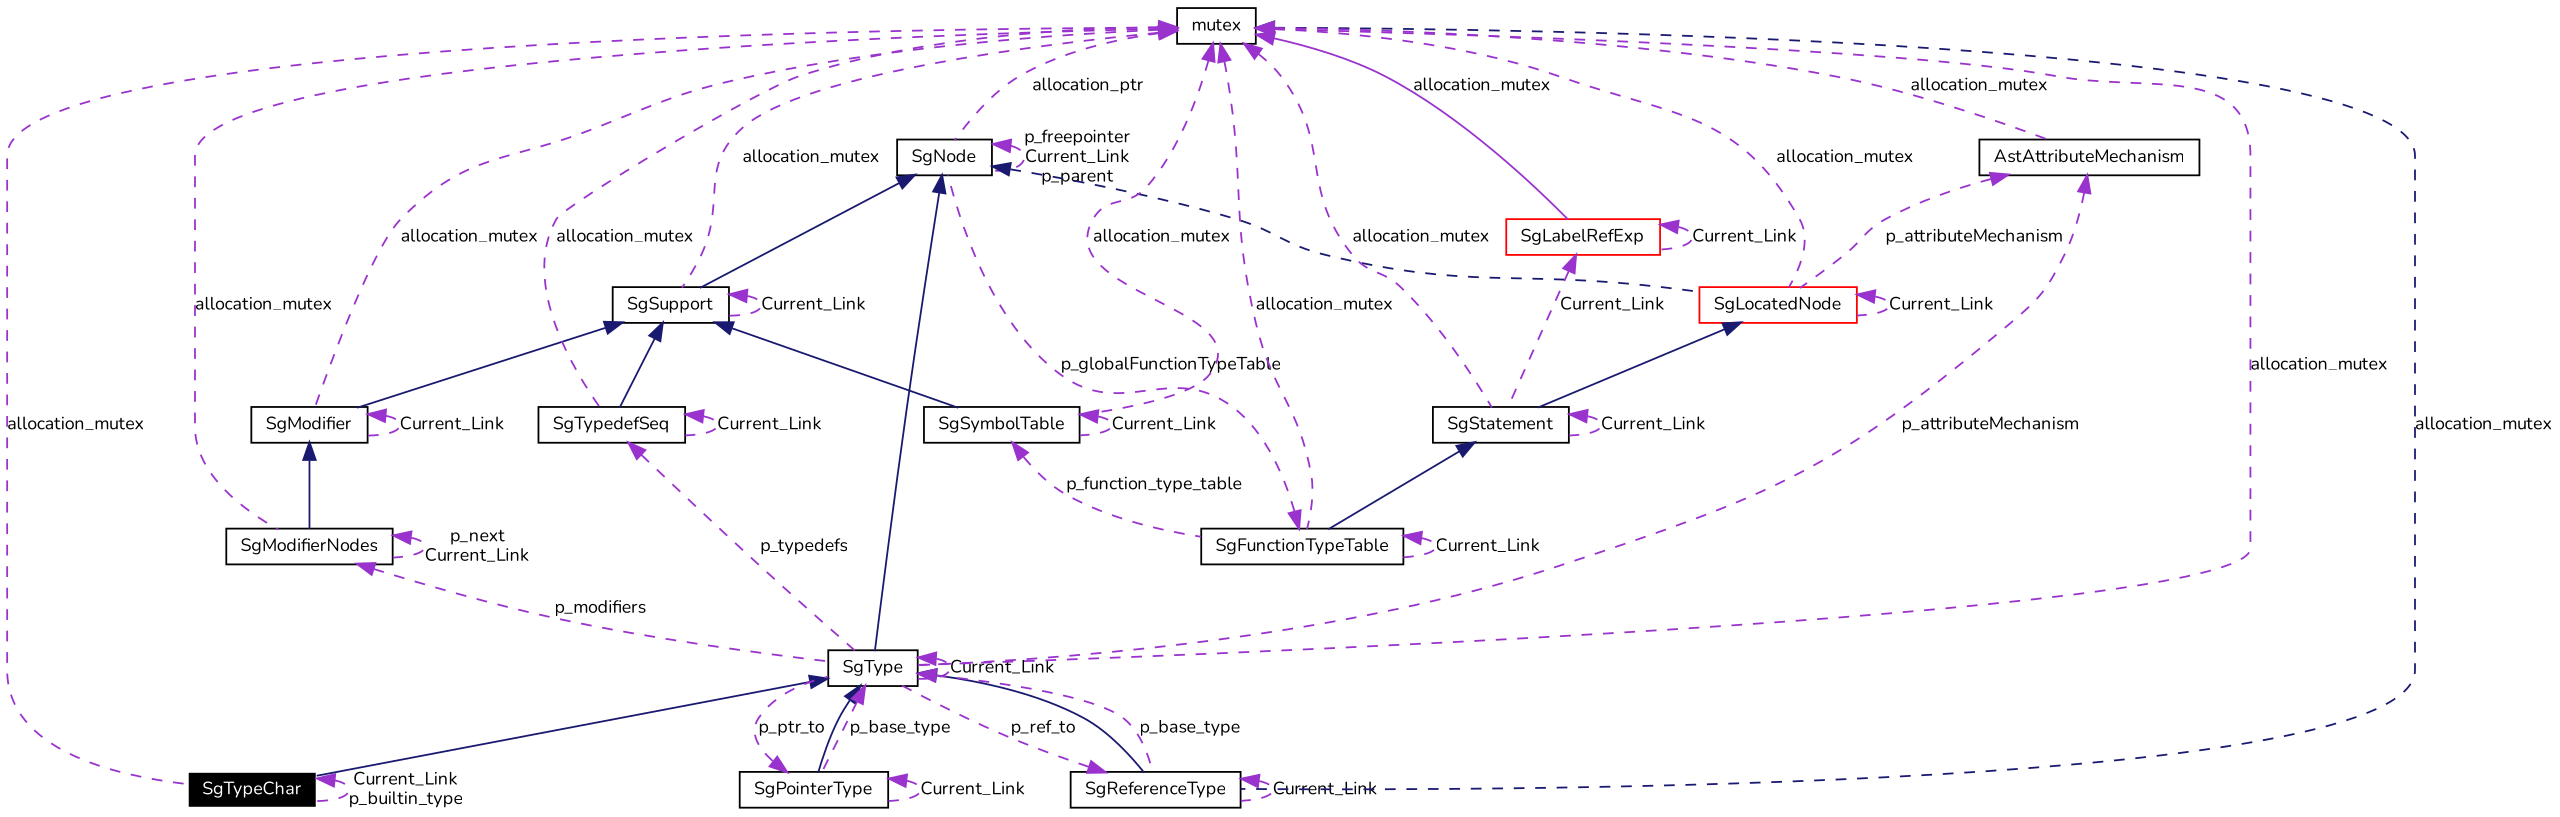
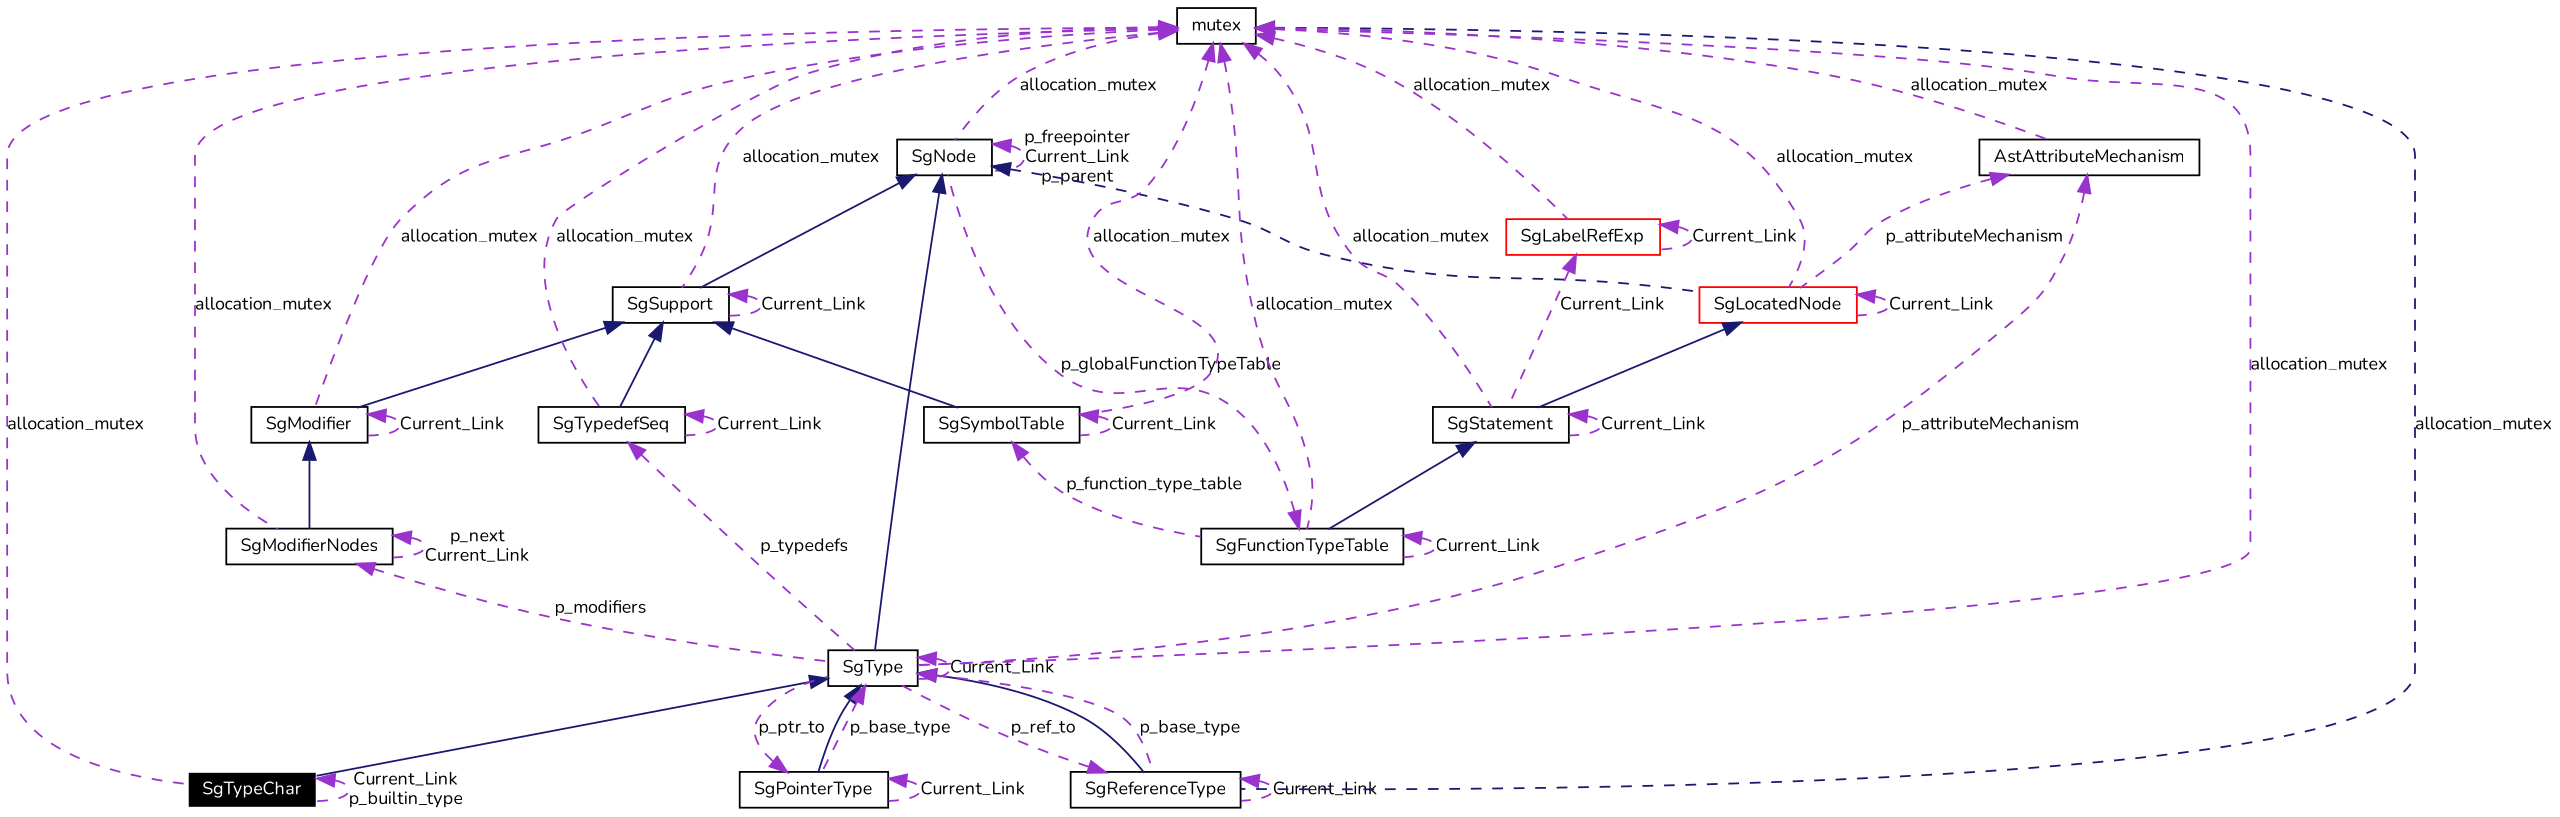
edge "SgNode" -> "mutex": label "allocation_ptr" -> "allocation_mutex"
edge "SgLabelRefExp" -> "mutex": style solid -> dashed
